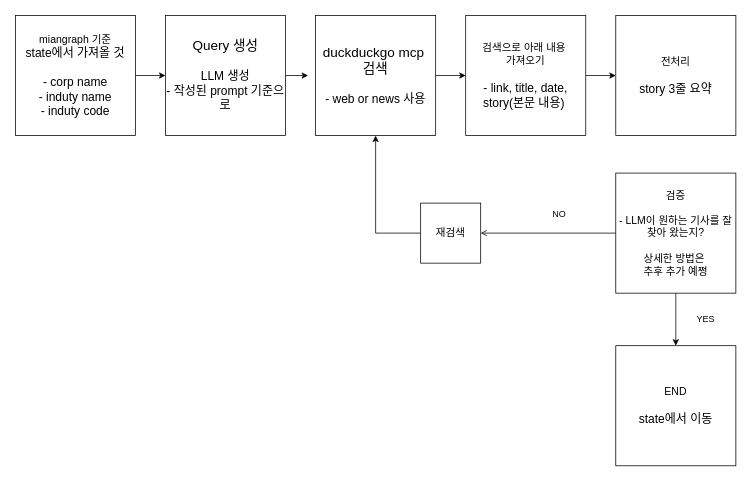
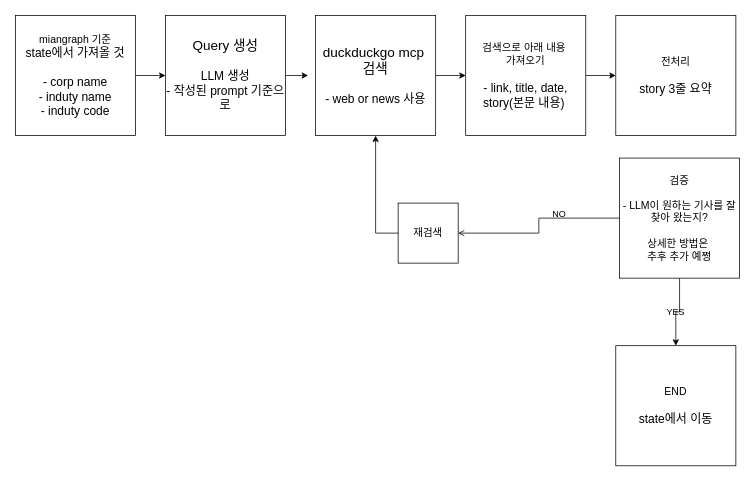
node "재검색": moved (450, 233) -> (428, 233)
node "검증 - LLM이 원하는 기사를 잘 찾아 왔는지? 상세한 방법은 추후 추가 예쩡": moved (675, 233) -> (679, 218)
node "YES": moved (705, 319) -> (675, 312)
